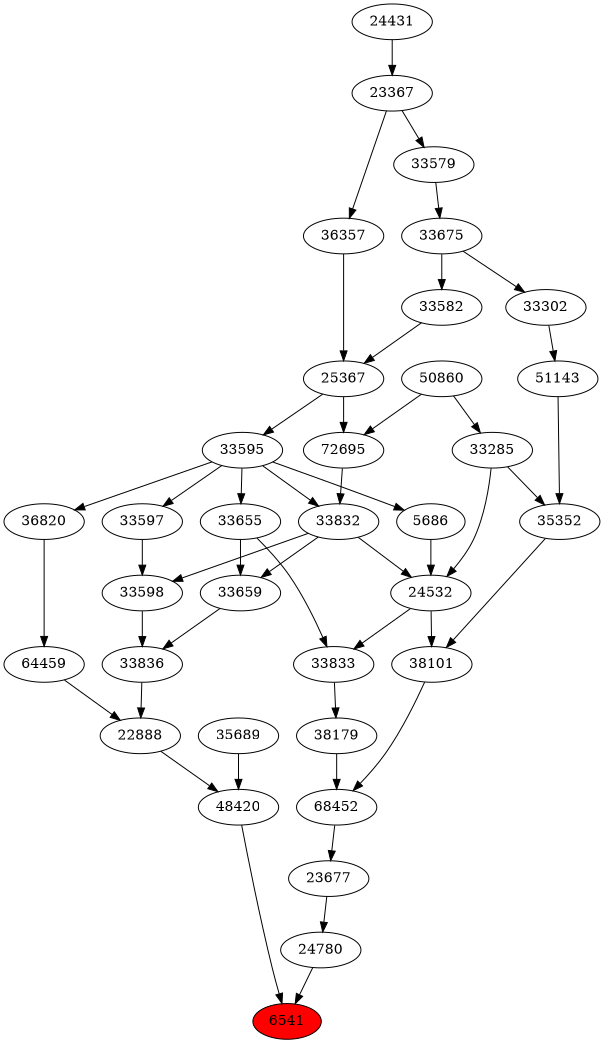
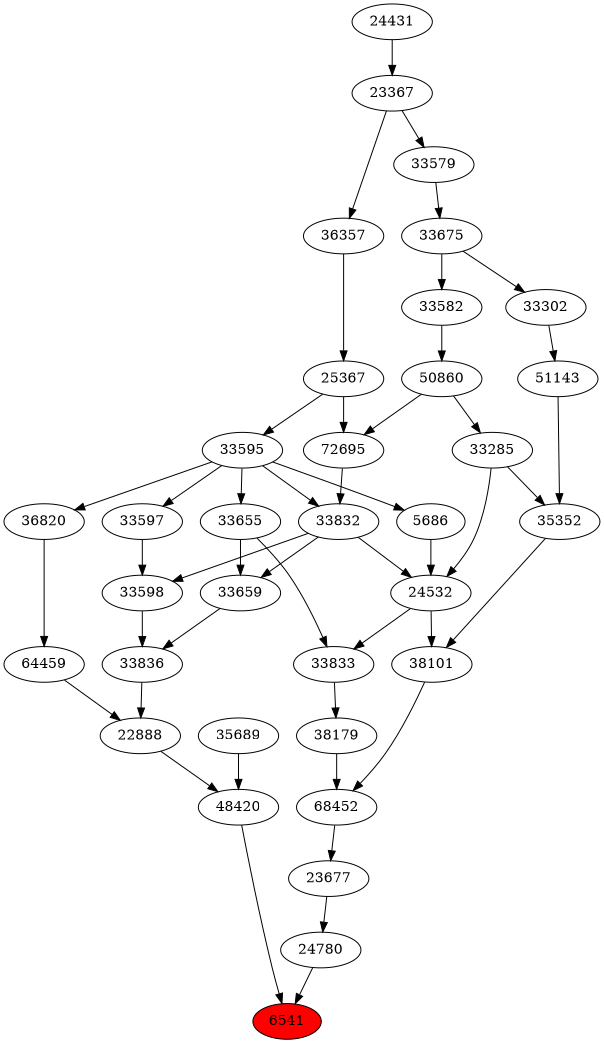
edge "33582" -> "25367": now "33582" -> "50860"
